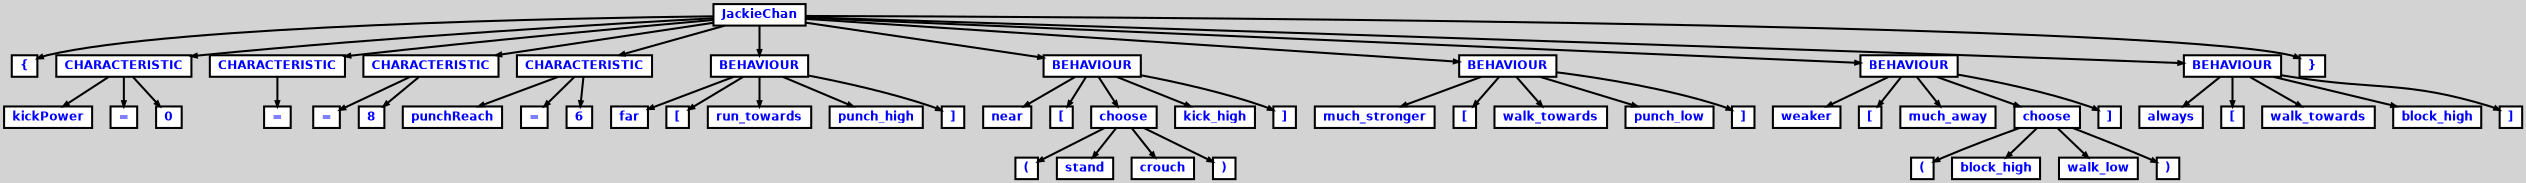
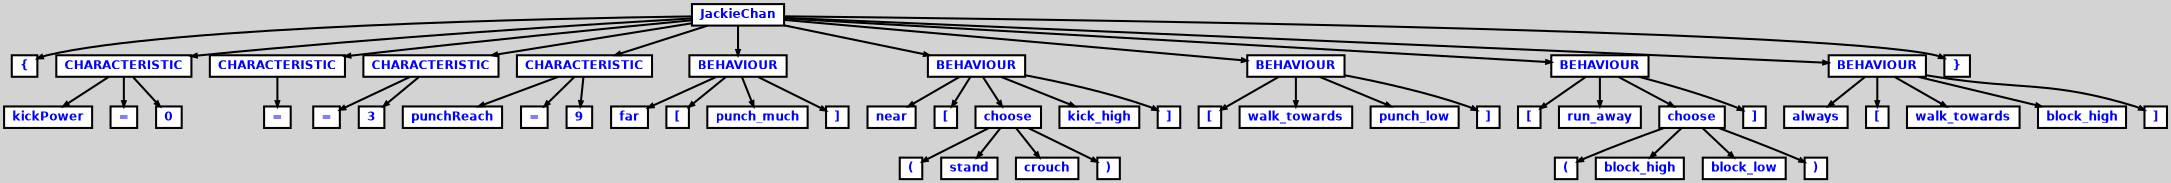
node "8": label "8" -> "3"
node "6": label "6" -> "9"
node "run_towards": removed
node "punch_high": label "punch_high" -> "punch_much"
node "much_stronger": removed
node "weaker": removed
node "much_away": label "much_away" -> "run_away"
node "walk_low": label "walk_low" -> "block_low"
